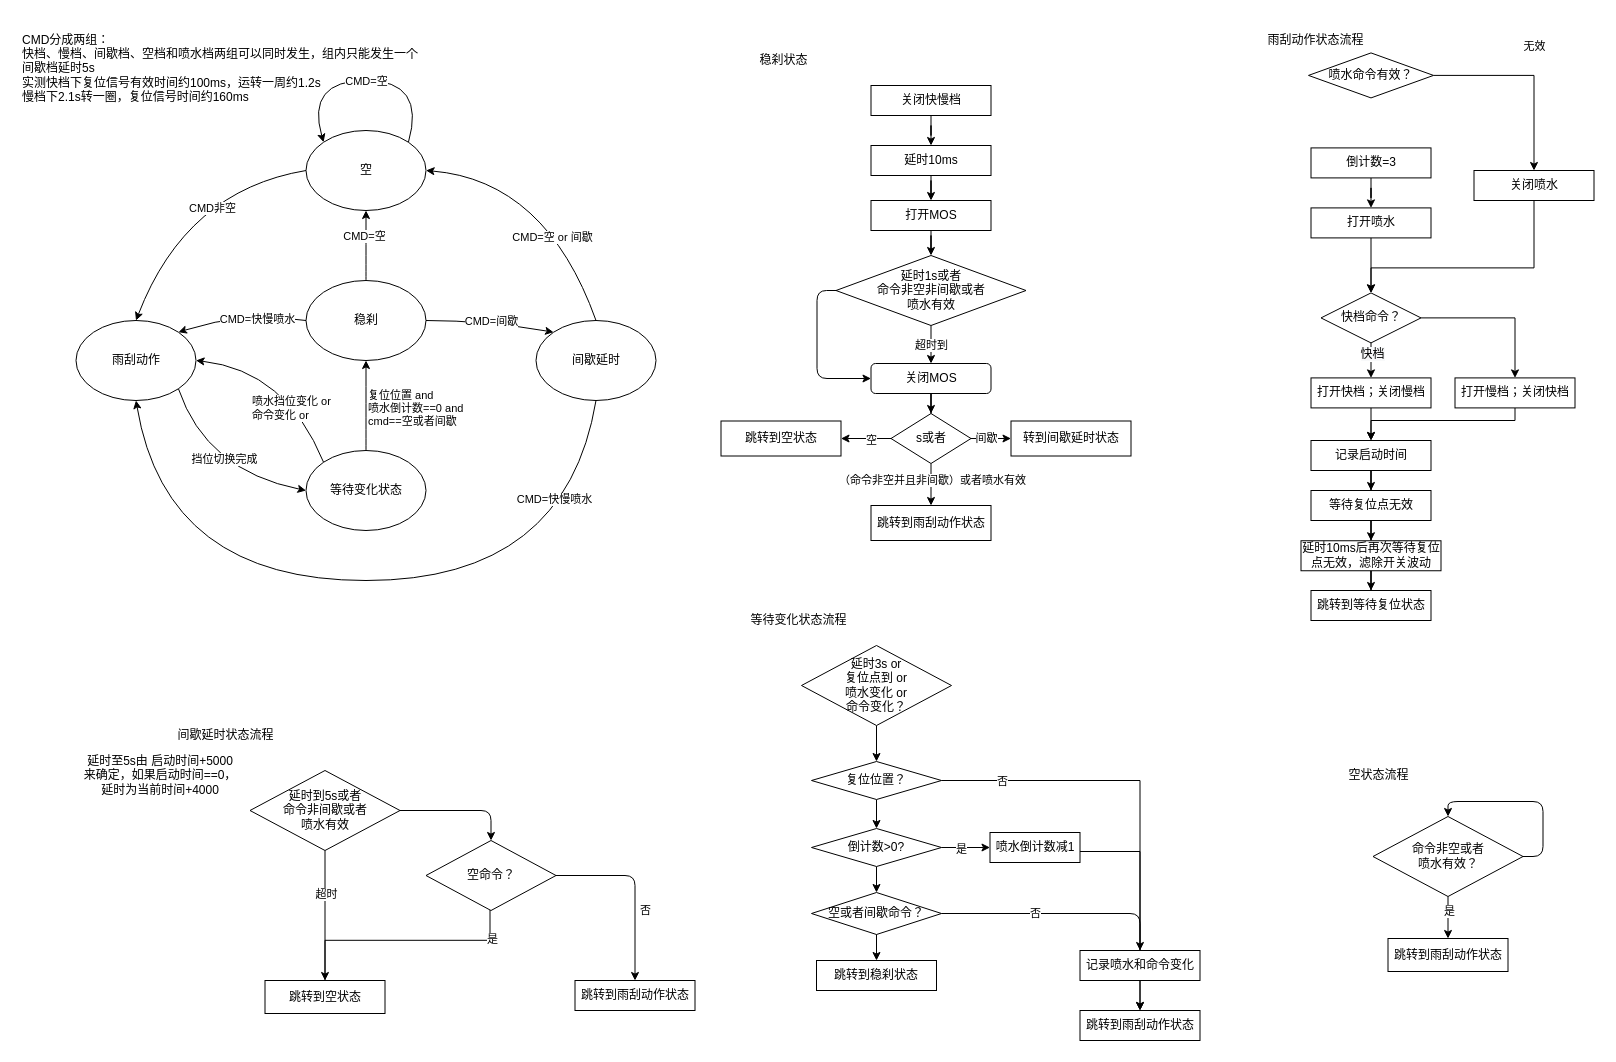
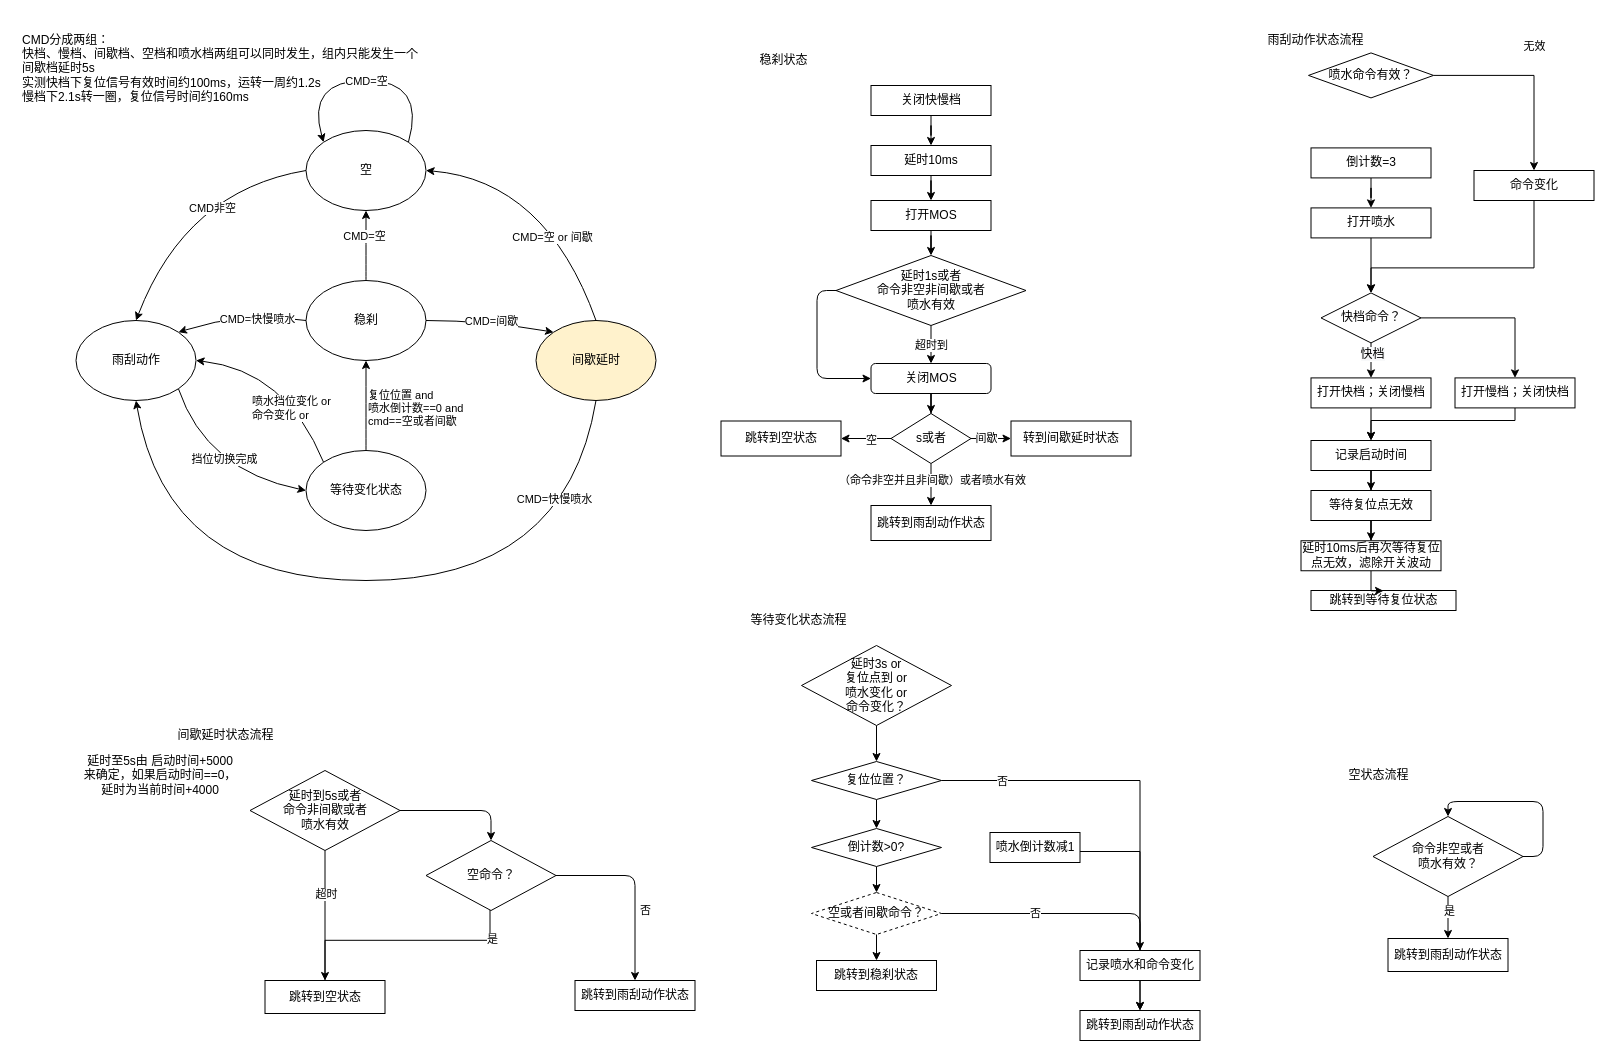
node "关闭喷水": label "关闭喷水" -> "命令变化"
node "间歇延时": fillcolor #ffffff -> #fff2cc
node "跳转到等待复位状态": size 120x30 -> 145x20
edge "倒计数>0?" -> "喷水倒计数减1": removed, label "是"
node "空或者间歇命令？": style solid -> dashed
